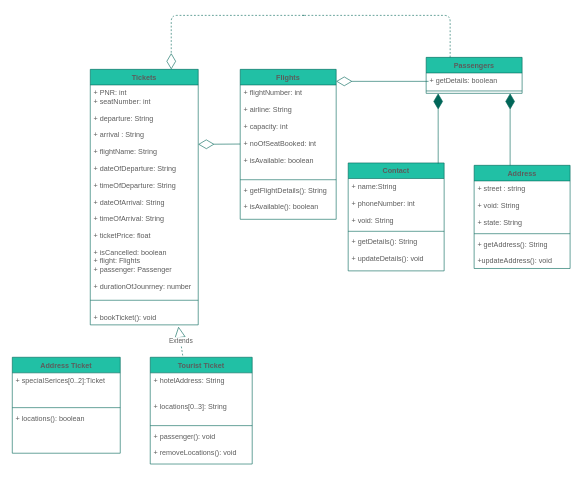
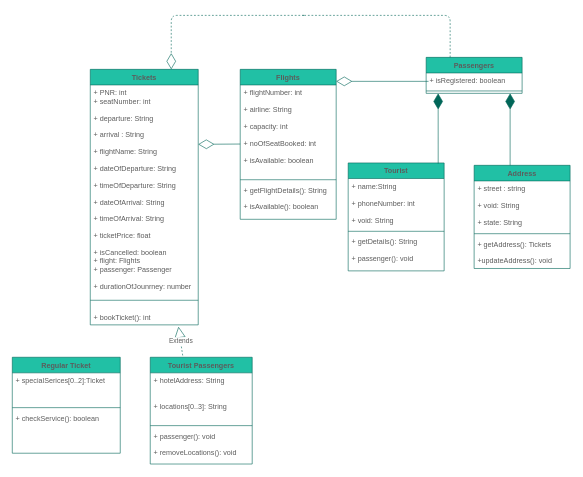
node "+ getDetails: boolean": label "+ getDetails: boolean" -> "+ isRegistered: boolean"
node "Contact": label "Contact" -> "Tourist"
node "+ getDetails(): String + updateDetails(): void": label "+ getDetails(): String + updateDetails(): void" -> "+ getDetails(): String + passenger(): void"
node "+ getAddress(): String +updateAddress(): void": label "+ getAddress(): String +updateAddress(): void" -> "+ getAddress(): Tickets +updateAddress(): void"
node "+ bookTicket(): void": label "+ bookTicket(): void" -> "+ bookTicket(): int"
node "Address Ticket": label "Address Ticket" -> "Regular Ticket"
node "Tourist Ticket": label "Tourist Ticket" -> "Tourist Passengers"
node "+ locations(): boolean": label "+ locations(): boolean" -> "+ checkService(): boolean"
